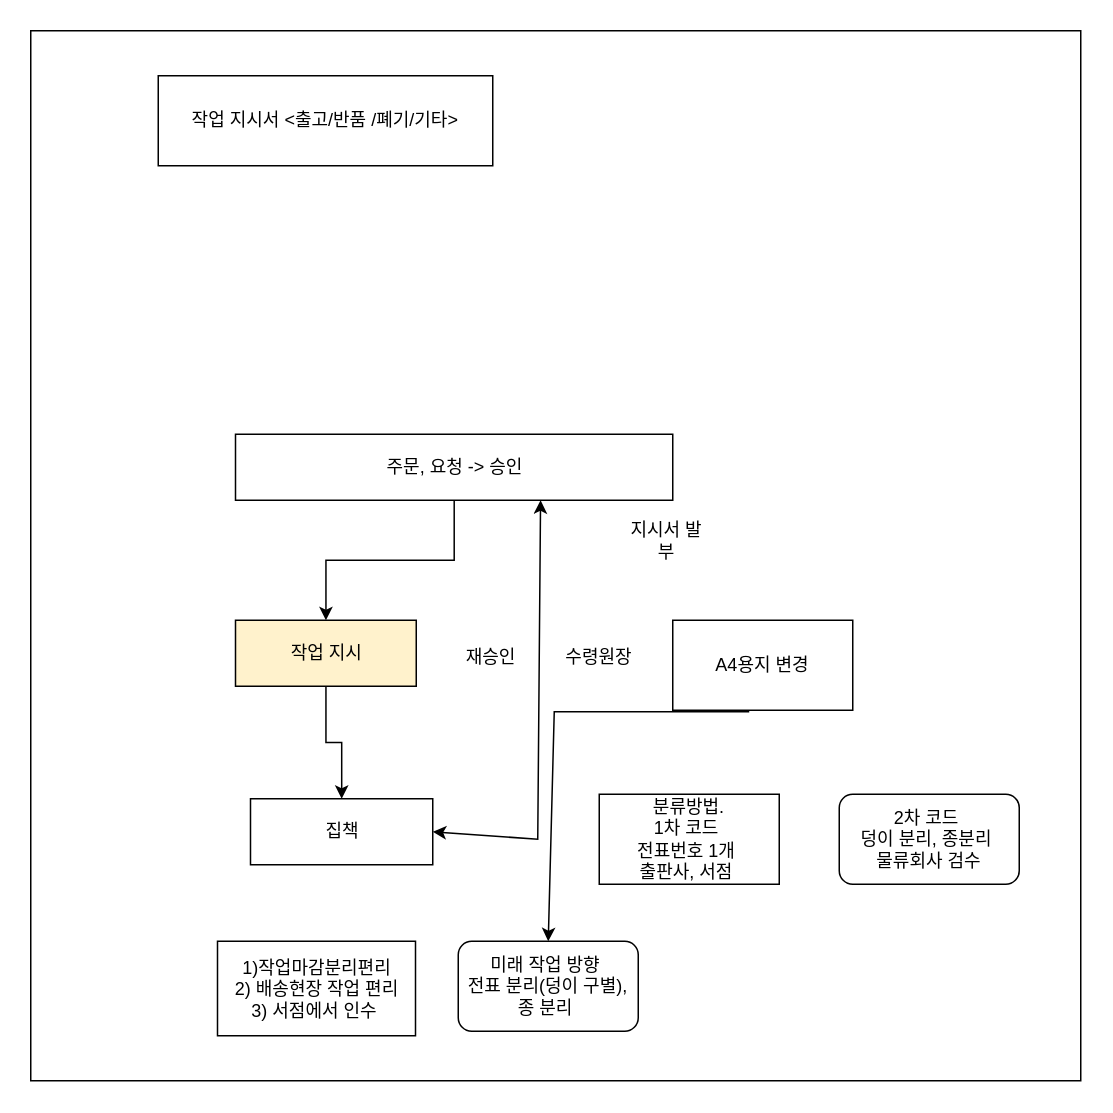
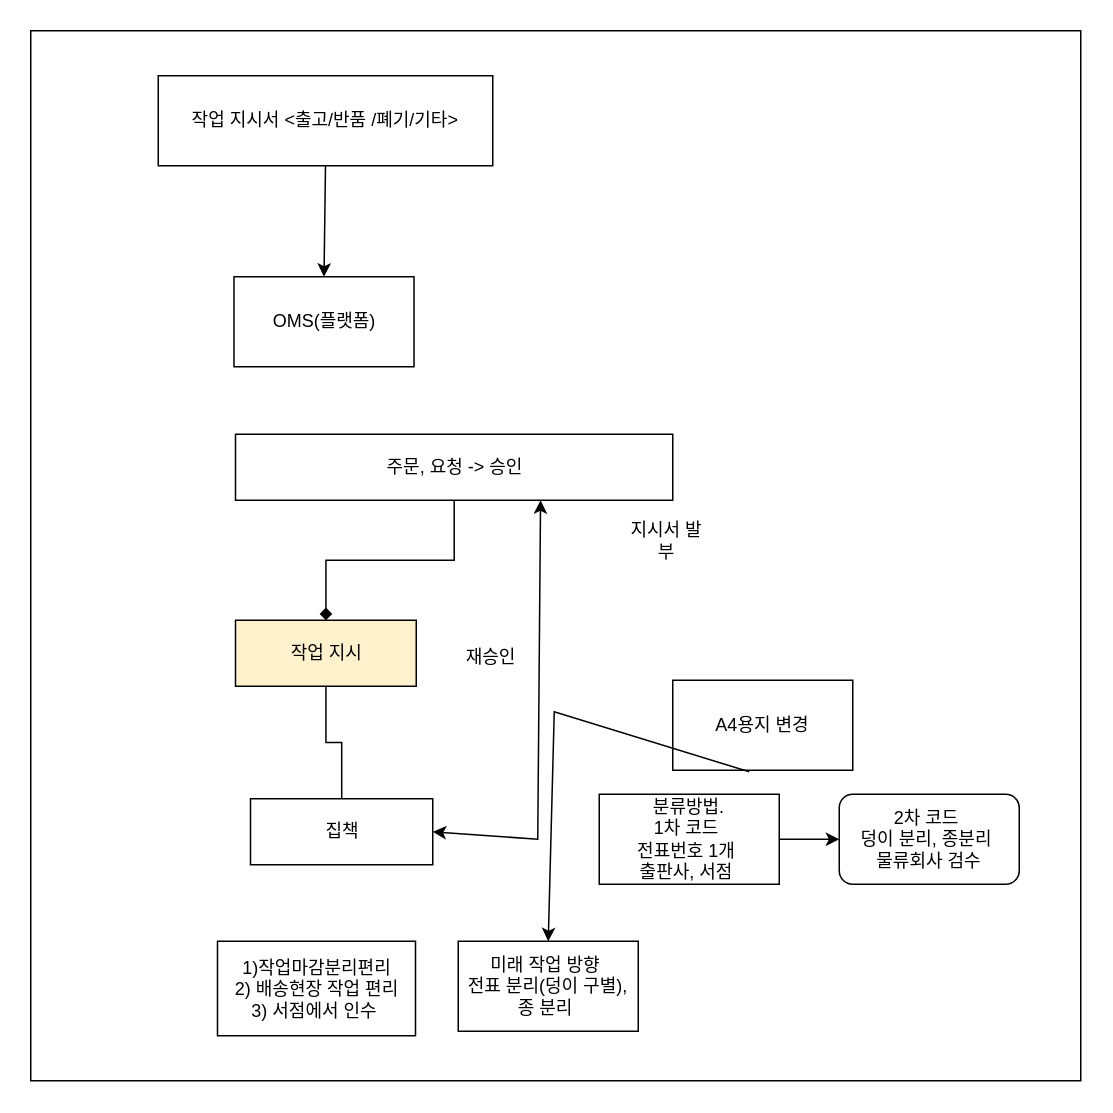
edge "작업 지시서 <출고/반품 /폐기/기타>" -> "OMS(플랫폼)": added
node "OMS(플랫폼)": added
edge "주문, 요청 -> 승인" -> "작업 지시": arrowhead classic -> diamond
node "수령원장": removed
node "A4용지 변경": moved (763, 665) -> (763, 725)
edge "작업 지시" -> "집책": arrowhead classic -> none
edge "분류방법. 1차 코드 전표번호 1개 출판사, 서점" -> "2차 코드 덩이 분리, 종분리 물류회사 검수": added
node "미래 작업 방향 전표 분리(덩이 구별), 종 분리": shape rounded rectangle -> rectangle
